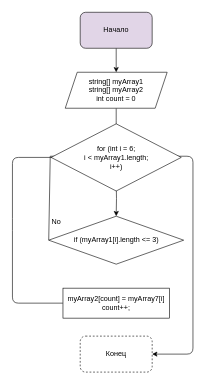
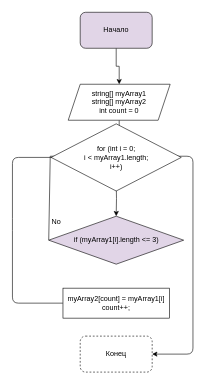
node "string[] myArray1 string[] myArray2 int count = 0": moved (116, 90) -> (119, 102)
node "for (int i = 6; i < myArray1.length; i++)": label "for (int i = 6; i < myArray1.length; i++)" -> "for (int i = 0; i < myArray1.length; i++)"
node "if (myArray1[i].length <= 3)": fillcolor #ffffff -> #e1d5e7
node "myArray2[count] = myArray7[i] count++;": label "myArray2[count] = myArray7[i] count++;" -> "myArray2[count] = myArray1[i] count++;"
